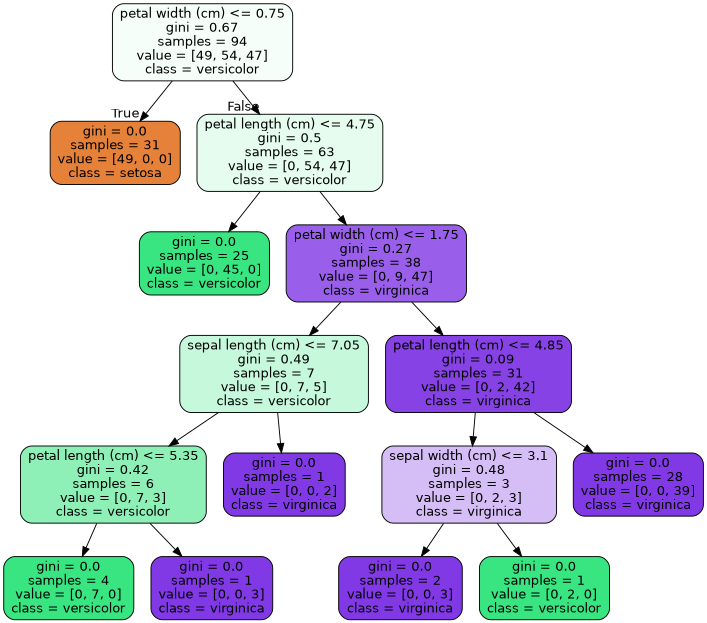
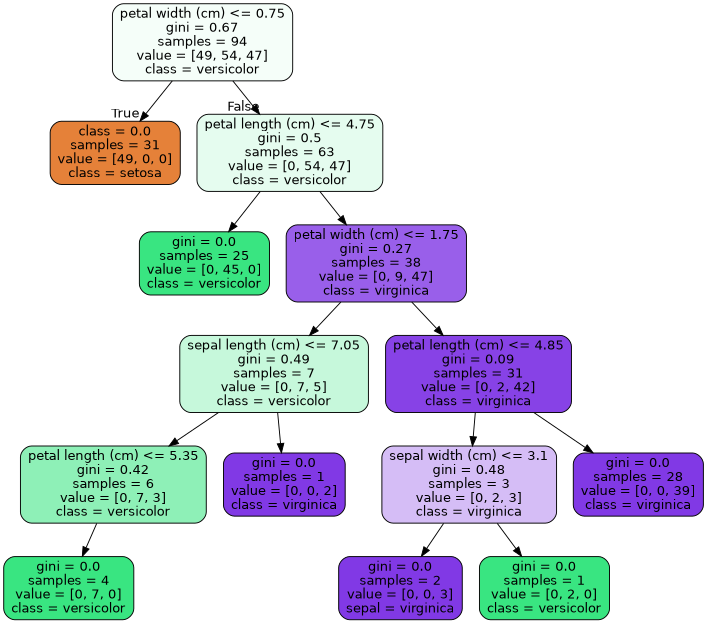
node "gini = 0.0 samples = 31 value = [49, 0, 0] class = setosa": label "gini = 0.0 samples = 31 value = [49, 0, 0] class = setosa" -> "class = 0.0 samples = 31 value = [49, 0, 0] class = setosa"
node "gini = 0.0 samples = 1 value = [0, 0, 3] class = virginica": removed
node "gini = 0.0 samples = 2 value = [0, 0, 3] class = virginica": label "gini = 0.0 samples = 2 value = [0, 0, 3] class = virginica" -> "gini = 0.0 samples = 2 value = [0, 0, 3] sepal = virginica"
